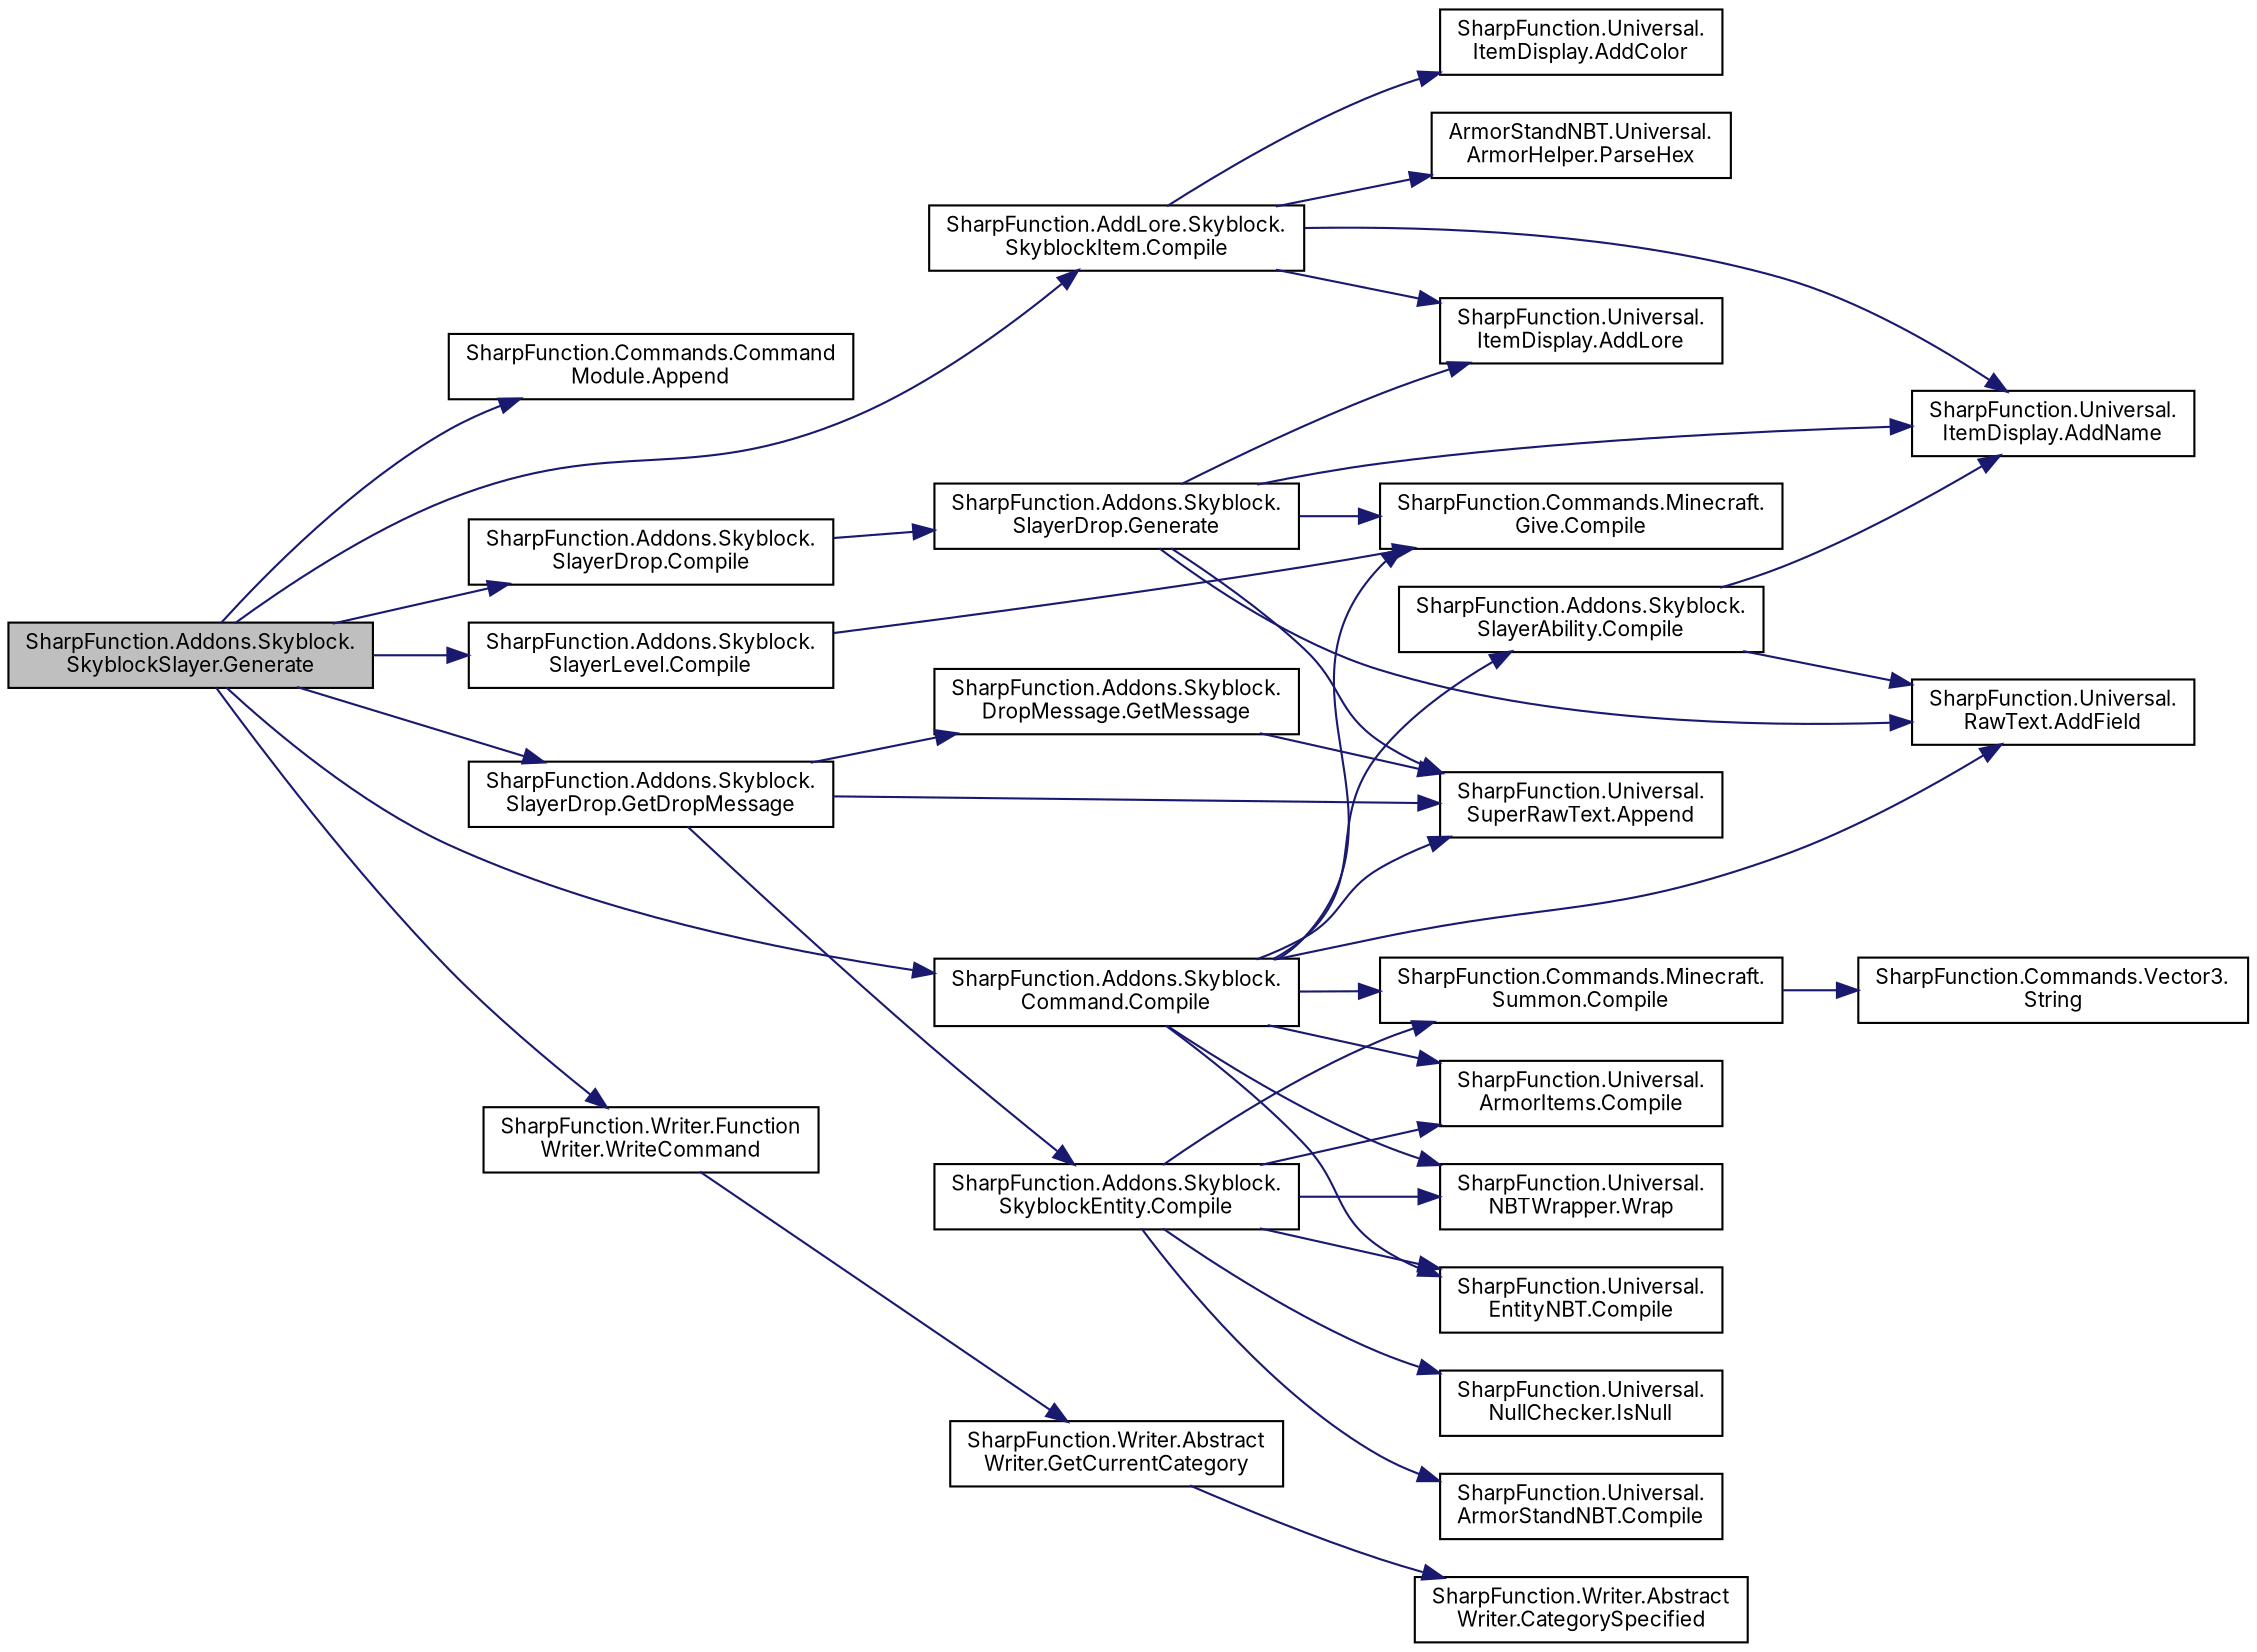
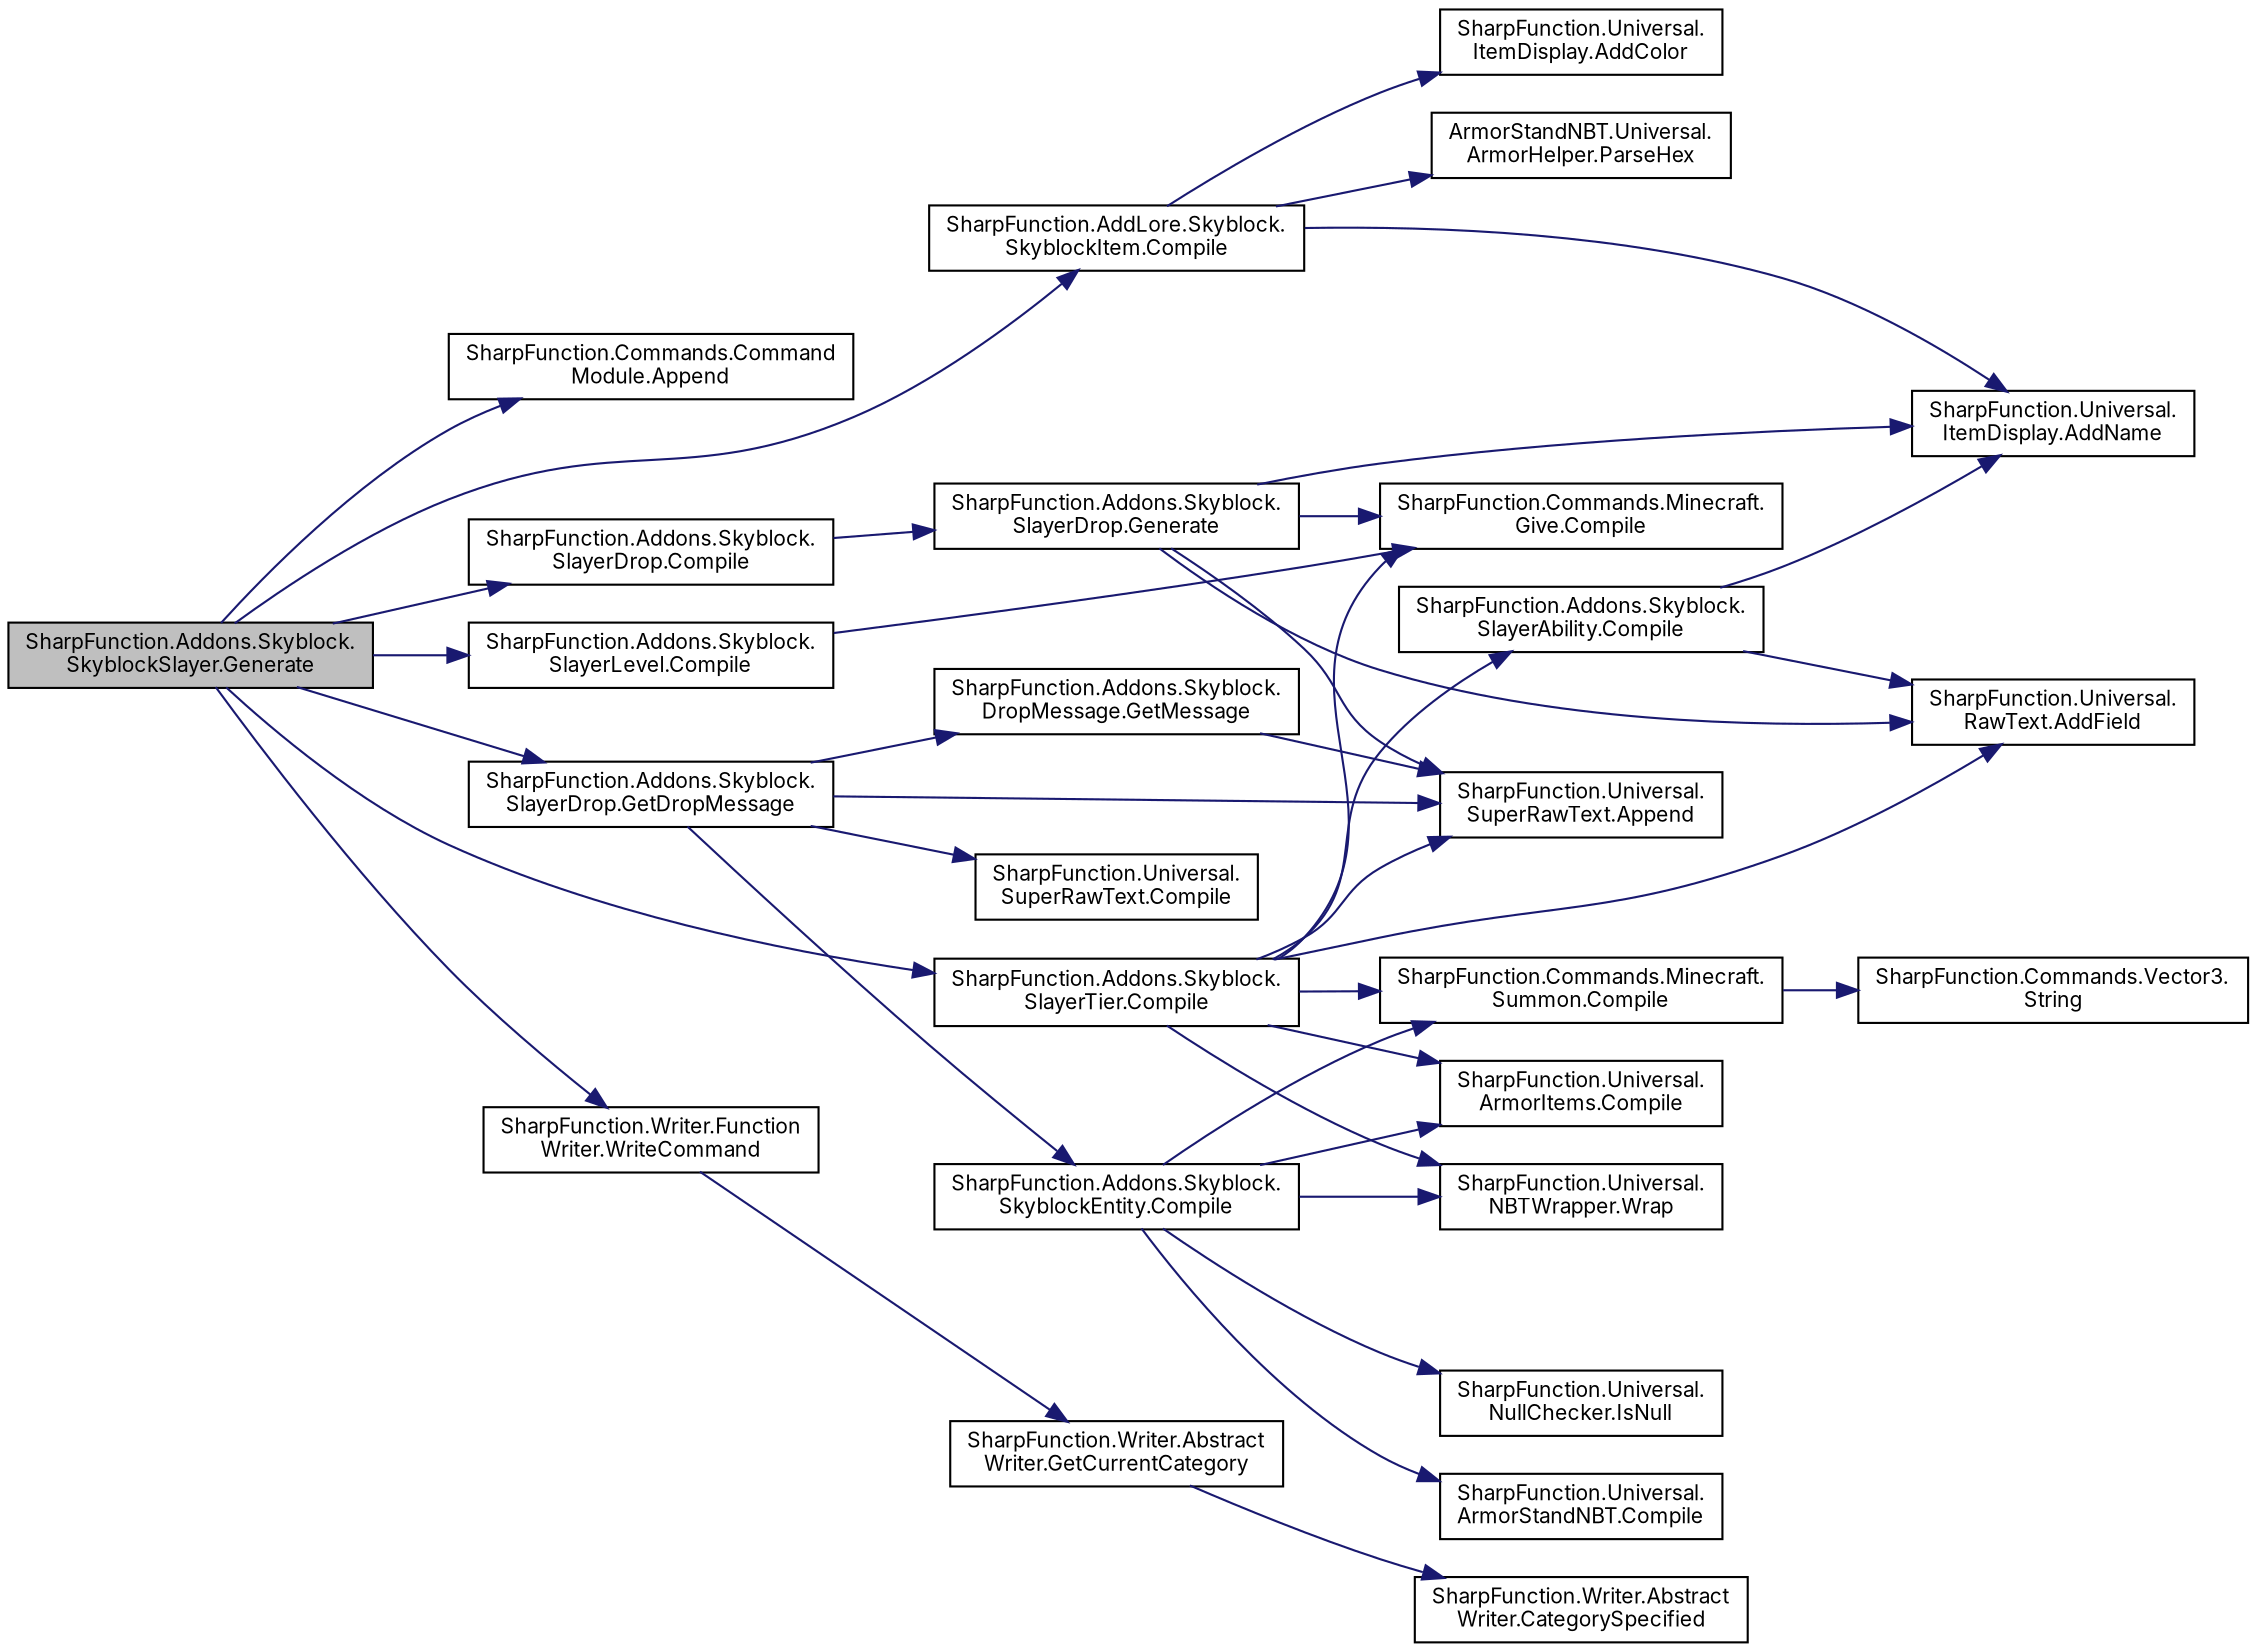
node "SharpFunction.Universal. ItemDisplay.AddLore": removed
node "SharpFunction.Universal. SuperRawText.Compile": added
node "SharpFunction.Addons.Skyblock. Command.Compile": label "SharpFunction.Addons.Skyblock. Command.Compile" -> "SharpFunction.Addons.Skyblock. SlayerTier.Compile"
node "SharpFunction.Universal. EntityNBT.Compile": removed
